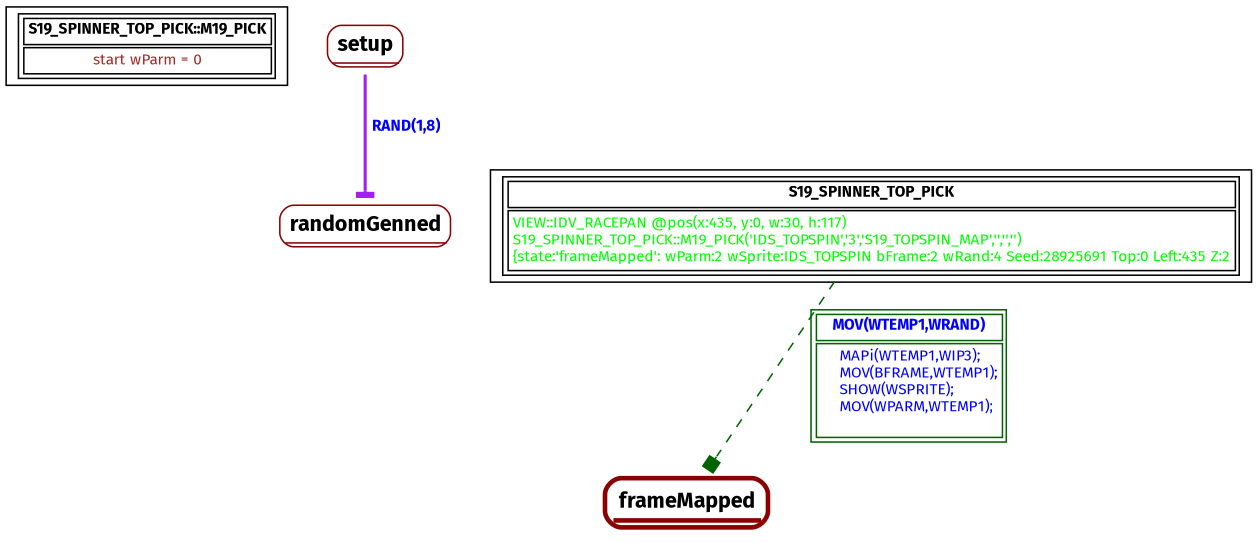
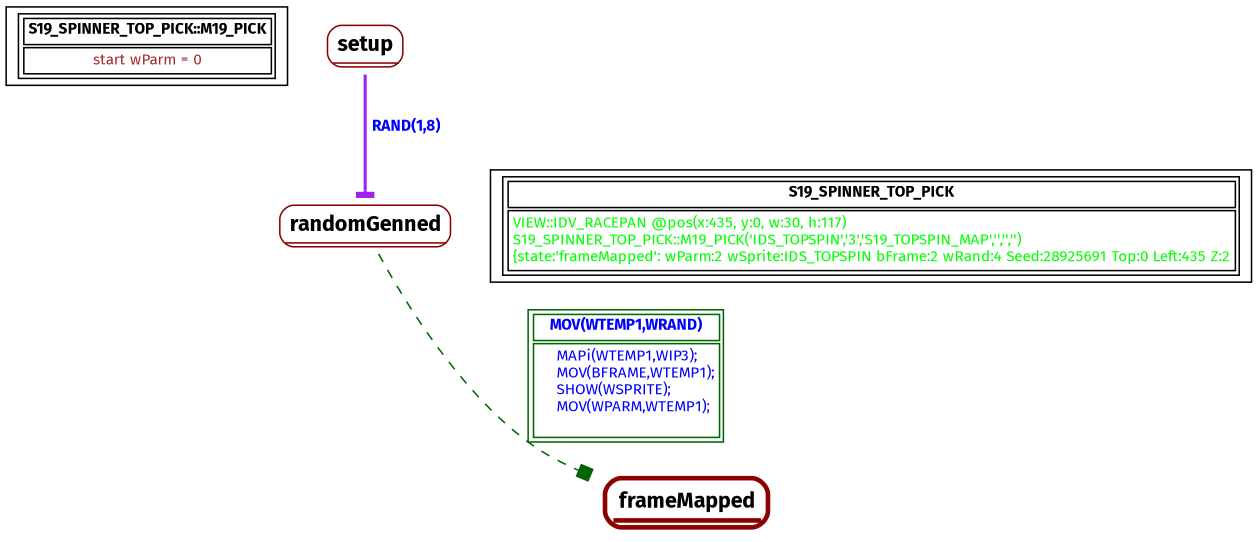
edge "S19_SPINNER_TOP_PICK" -> "frameMapped": now "randomGenned" -> "frameMapped"
